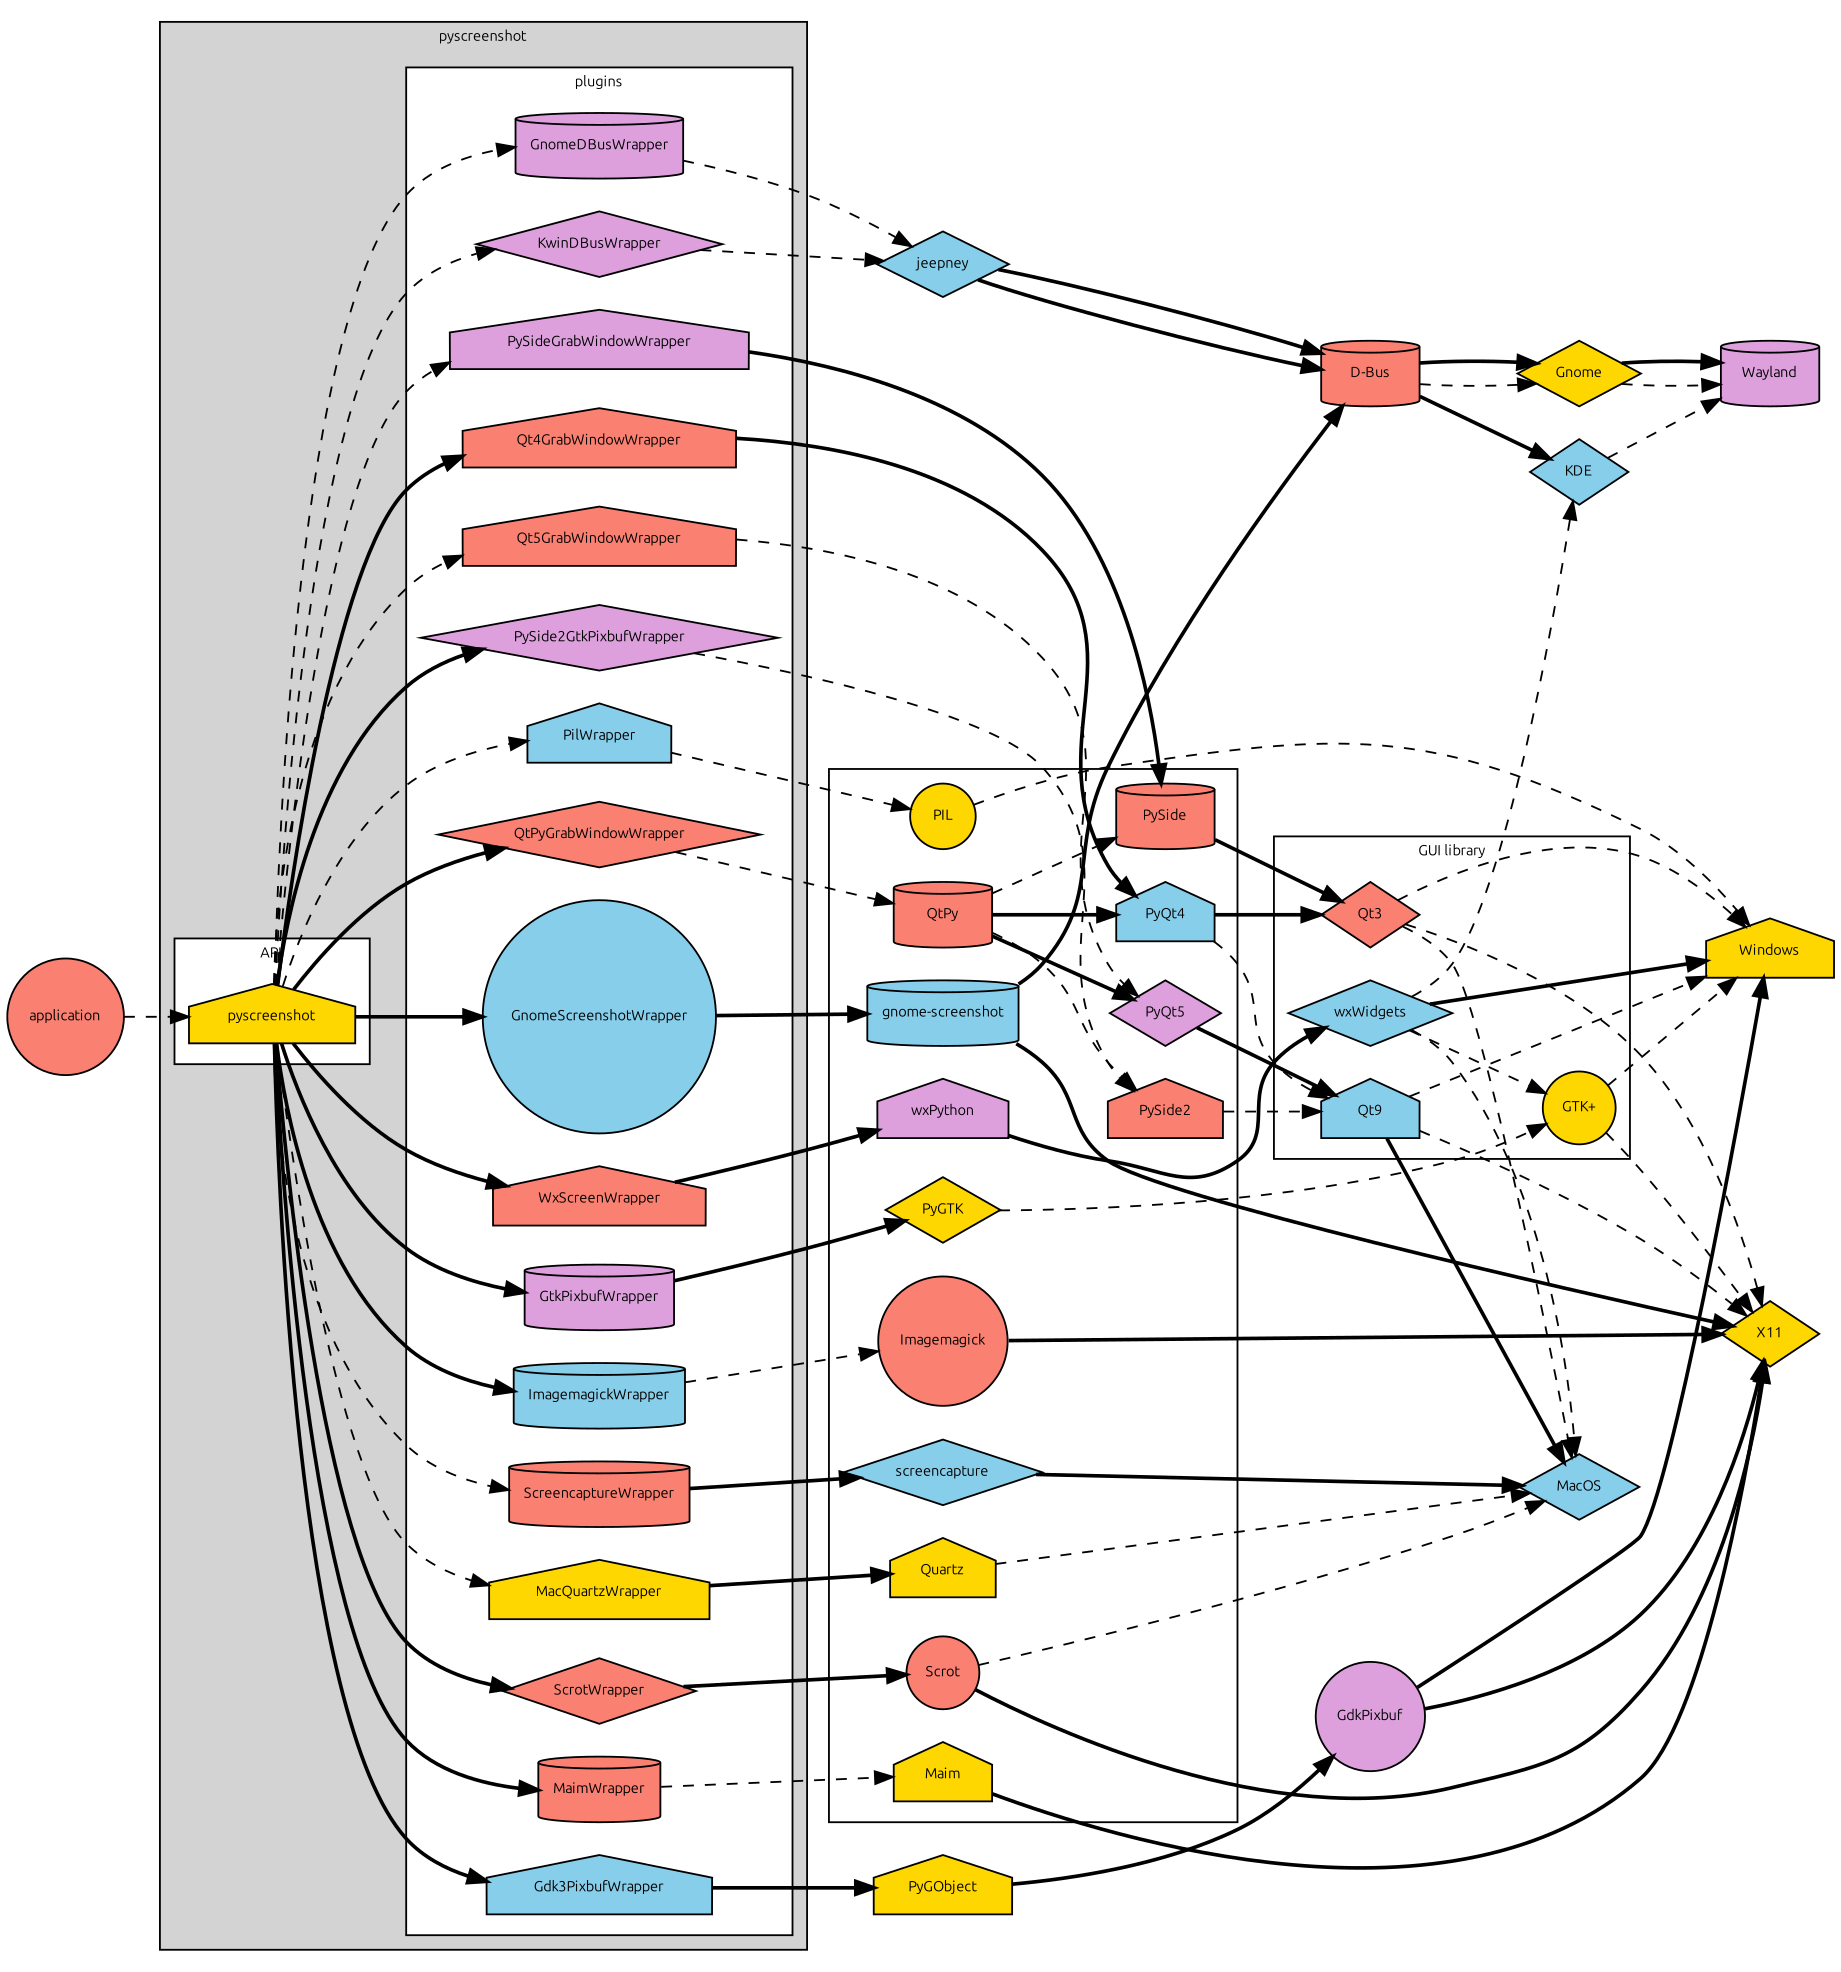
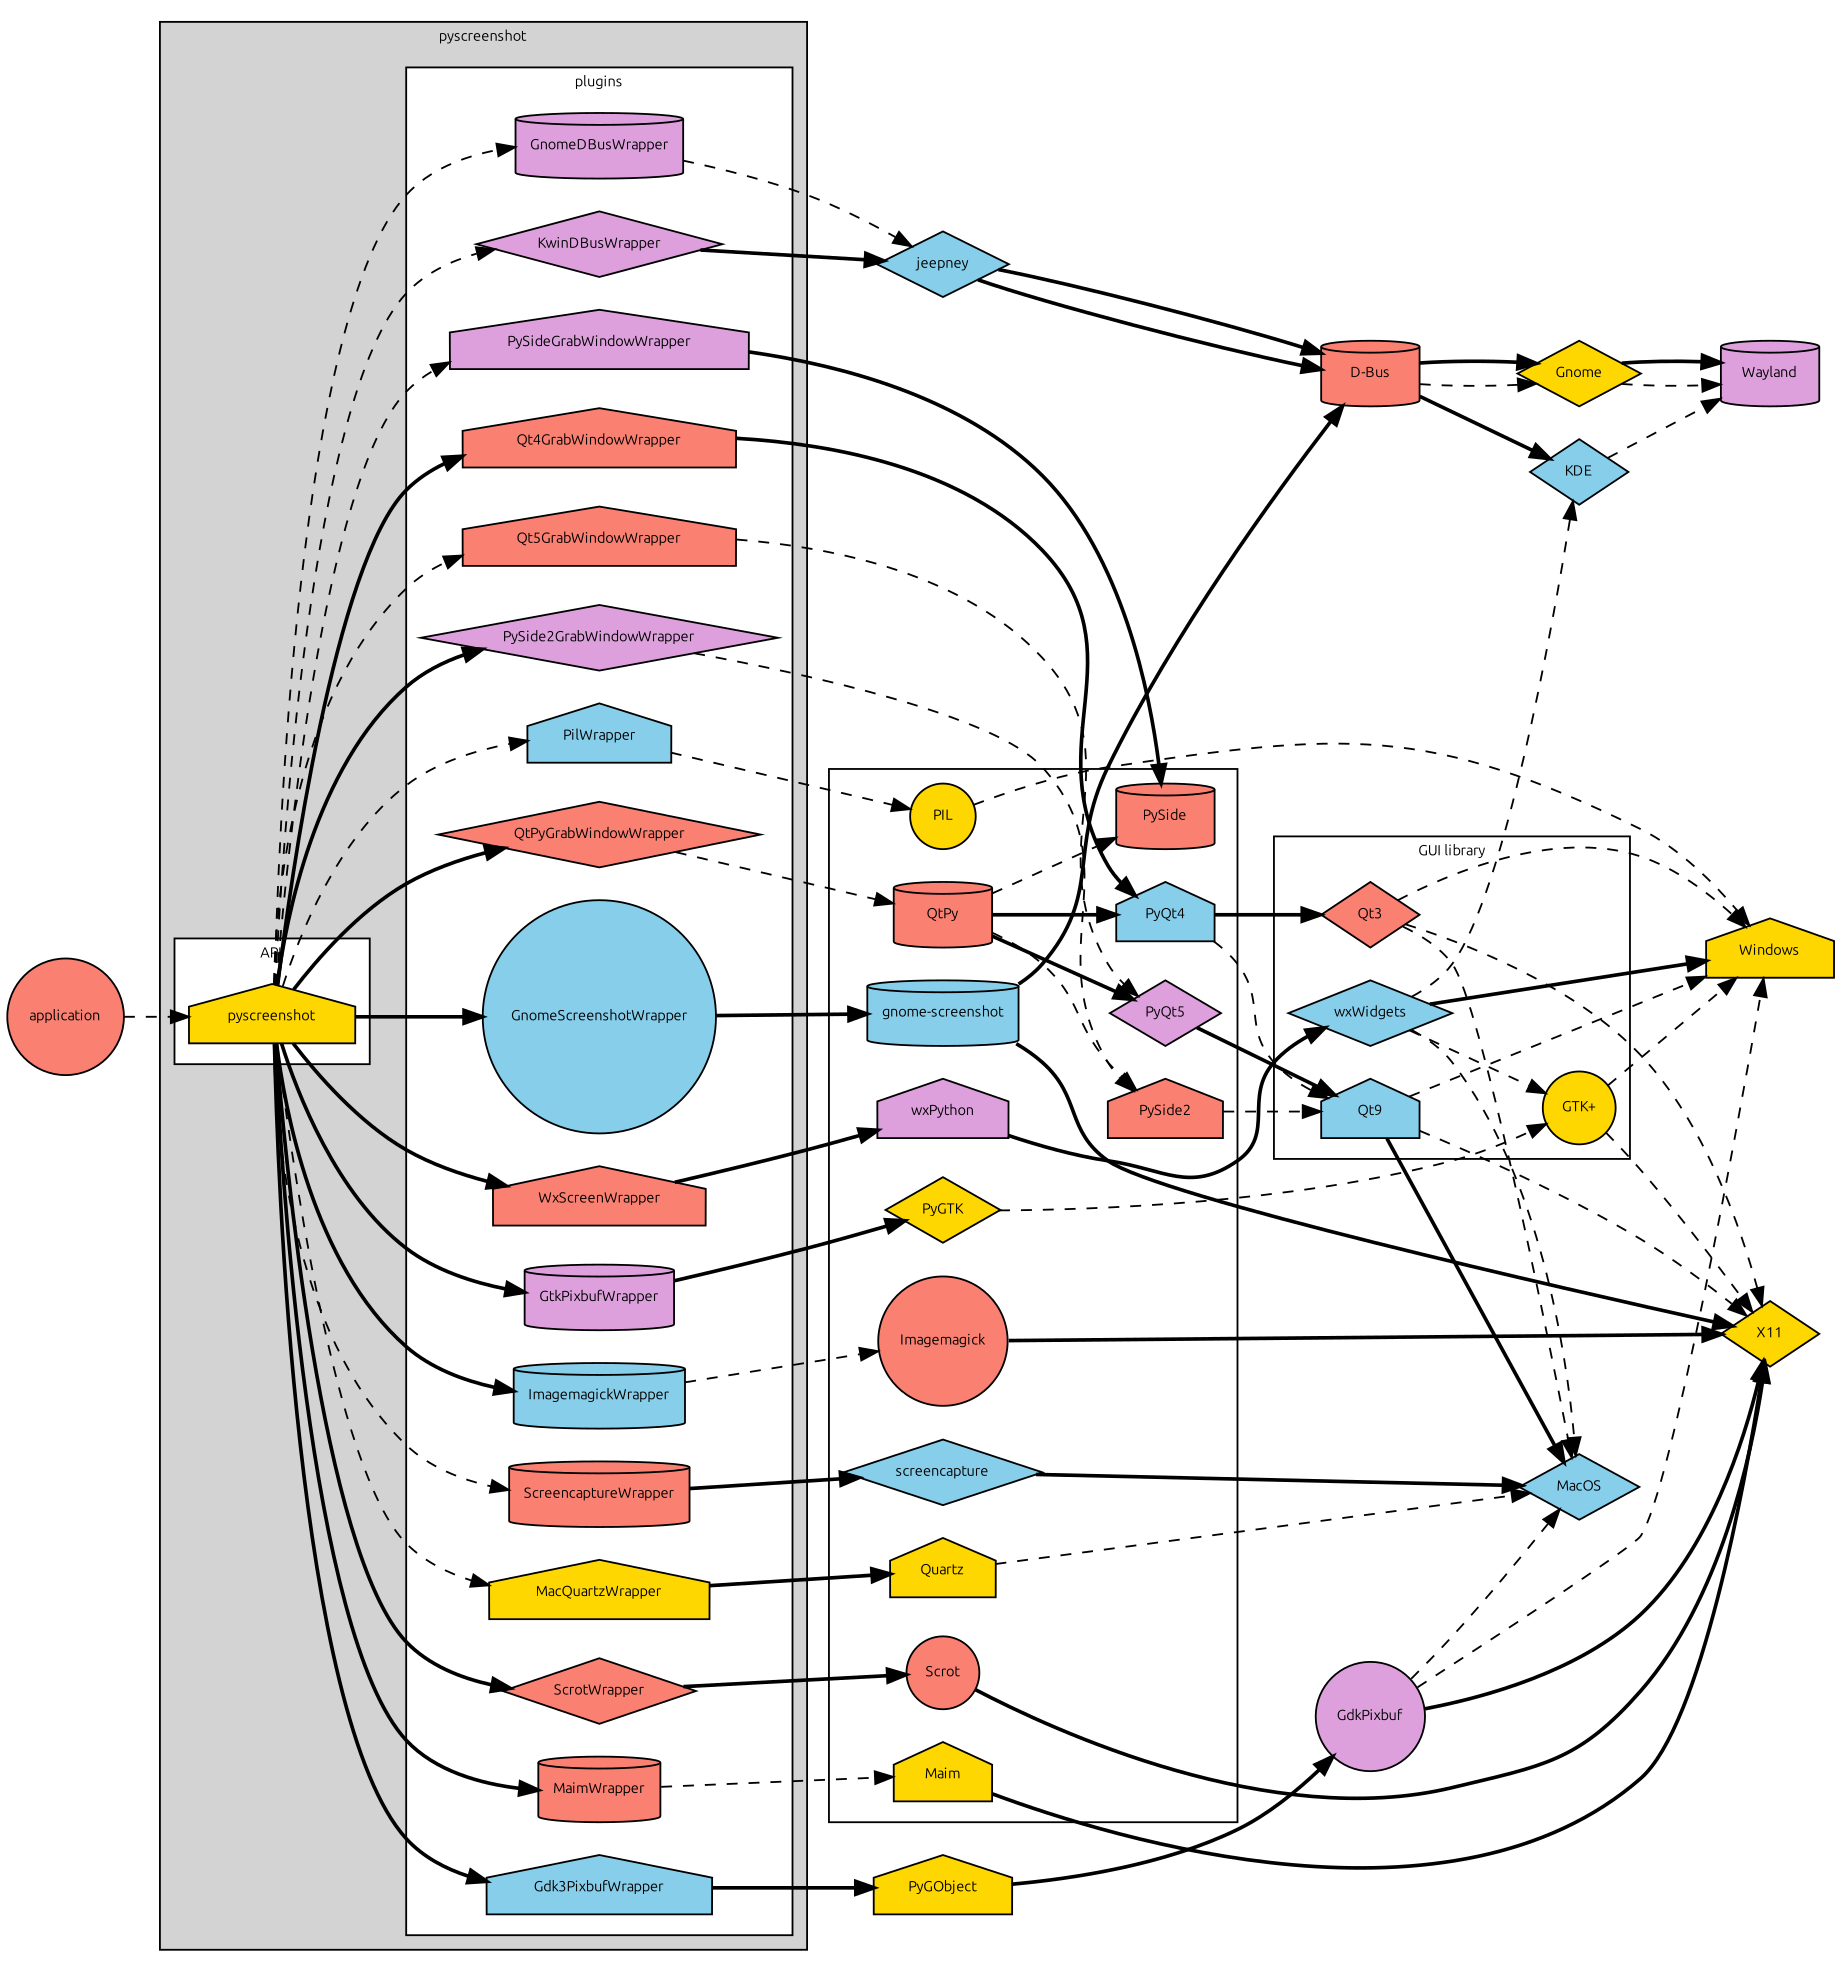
edge "KwinDBusWrapper" -> "jeepney": style dashed -> bold
node "PySide2GtkPixbufWrapper": label "PySide2GtkPixbufWrapper" -> "PySide2GrabWindowWrapper"
edge "PySide" -> "Qt3": removed
edge "GdkPixbuf" -> "Windows": style bold -> dashed
edge "Scrot" -> "MacOS": now "GdkPixbuf" -> "MacOS"
